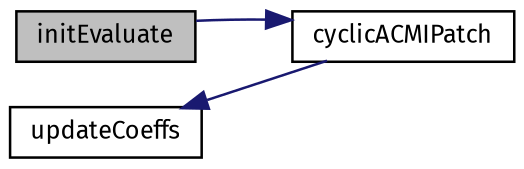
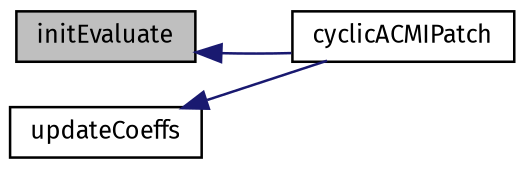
edge "initEvaluate" -> "cyclicACMIPatch": reversed
